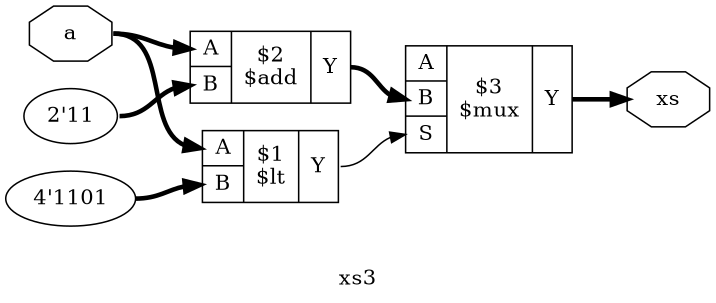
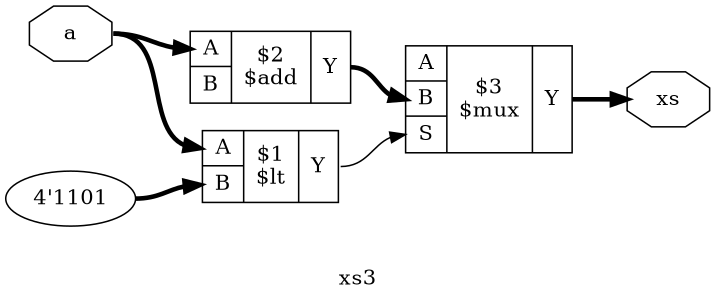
node "2'11": removed
